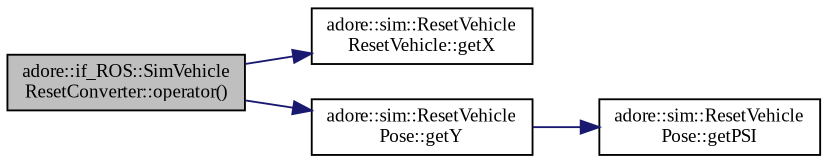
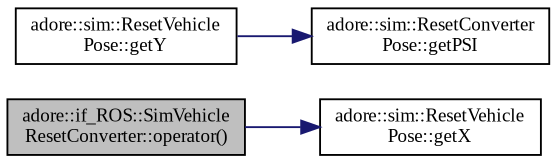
node "adore::sim::ResetVehicle ResetVehicle::getX": label "adore::sim::ResetVehicle ResetVehicle::getX" -> "adore::sim::ResetVehicle Pose::getX"
edge "adore::if_ROS::SimVehicle ResetConverter::operator()" -> "adore::sim::ResetVehicle Pose::getY": removed
node "adore::sim::ResetVehicle Pose::getPSI": label "adore::sim::ResetVehicle Pose::getPSI" -> "adore::sim::ResetConverter Pose::getPSI"
